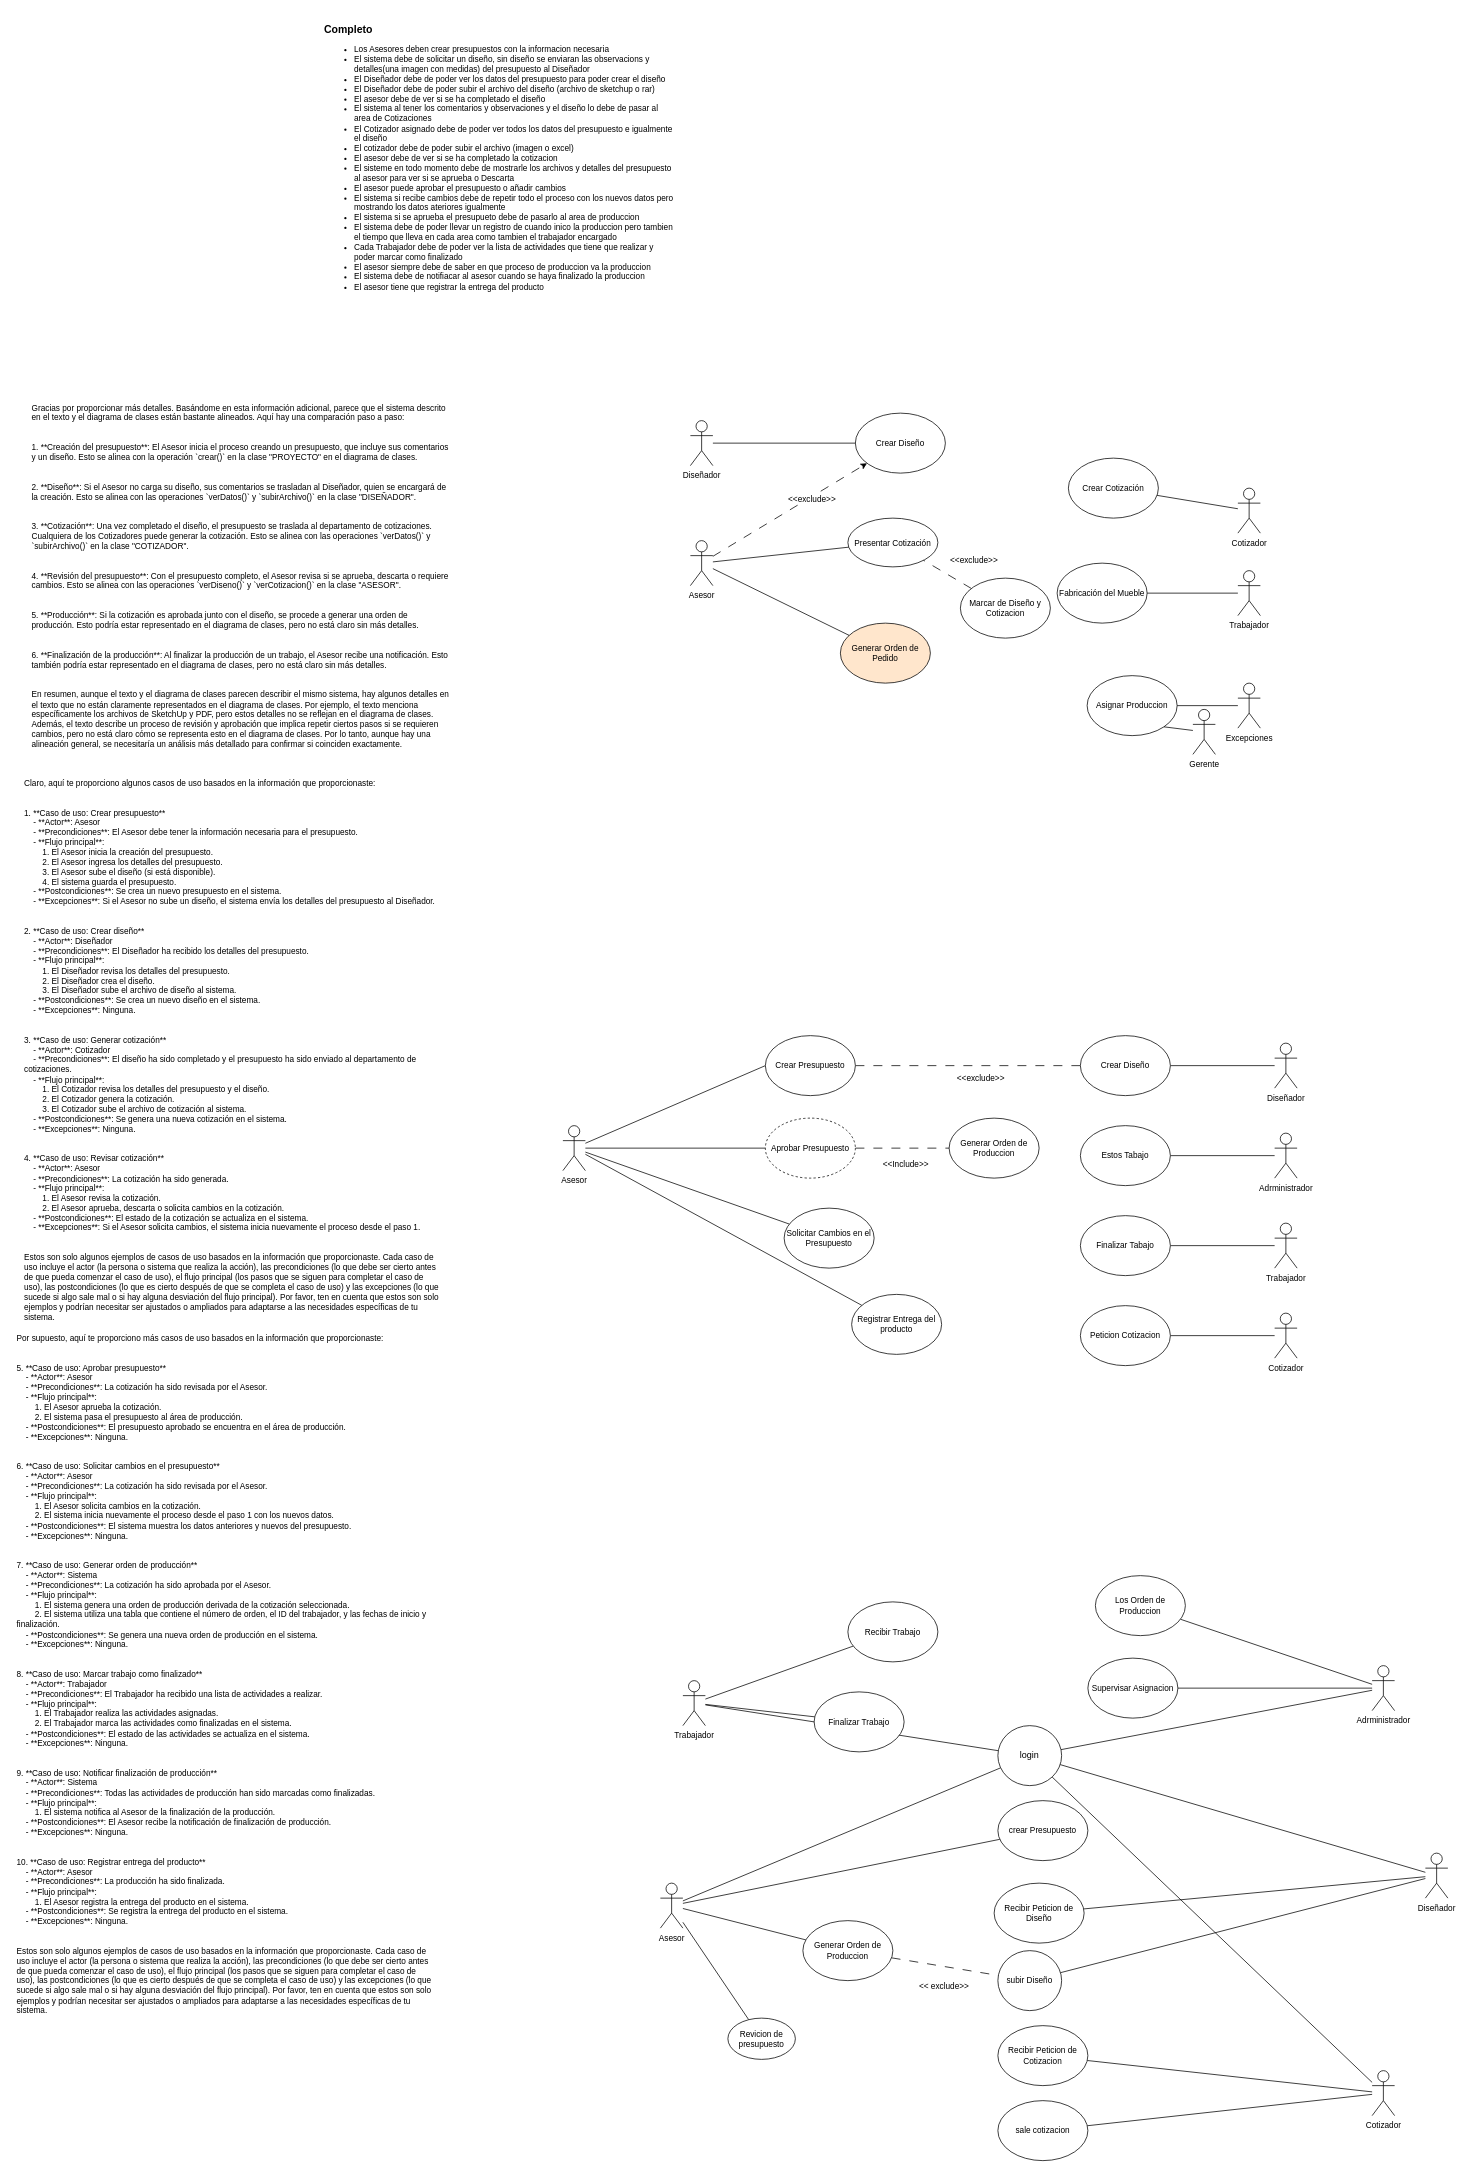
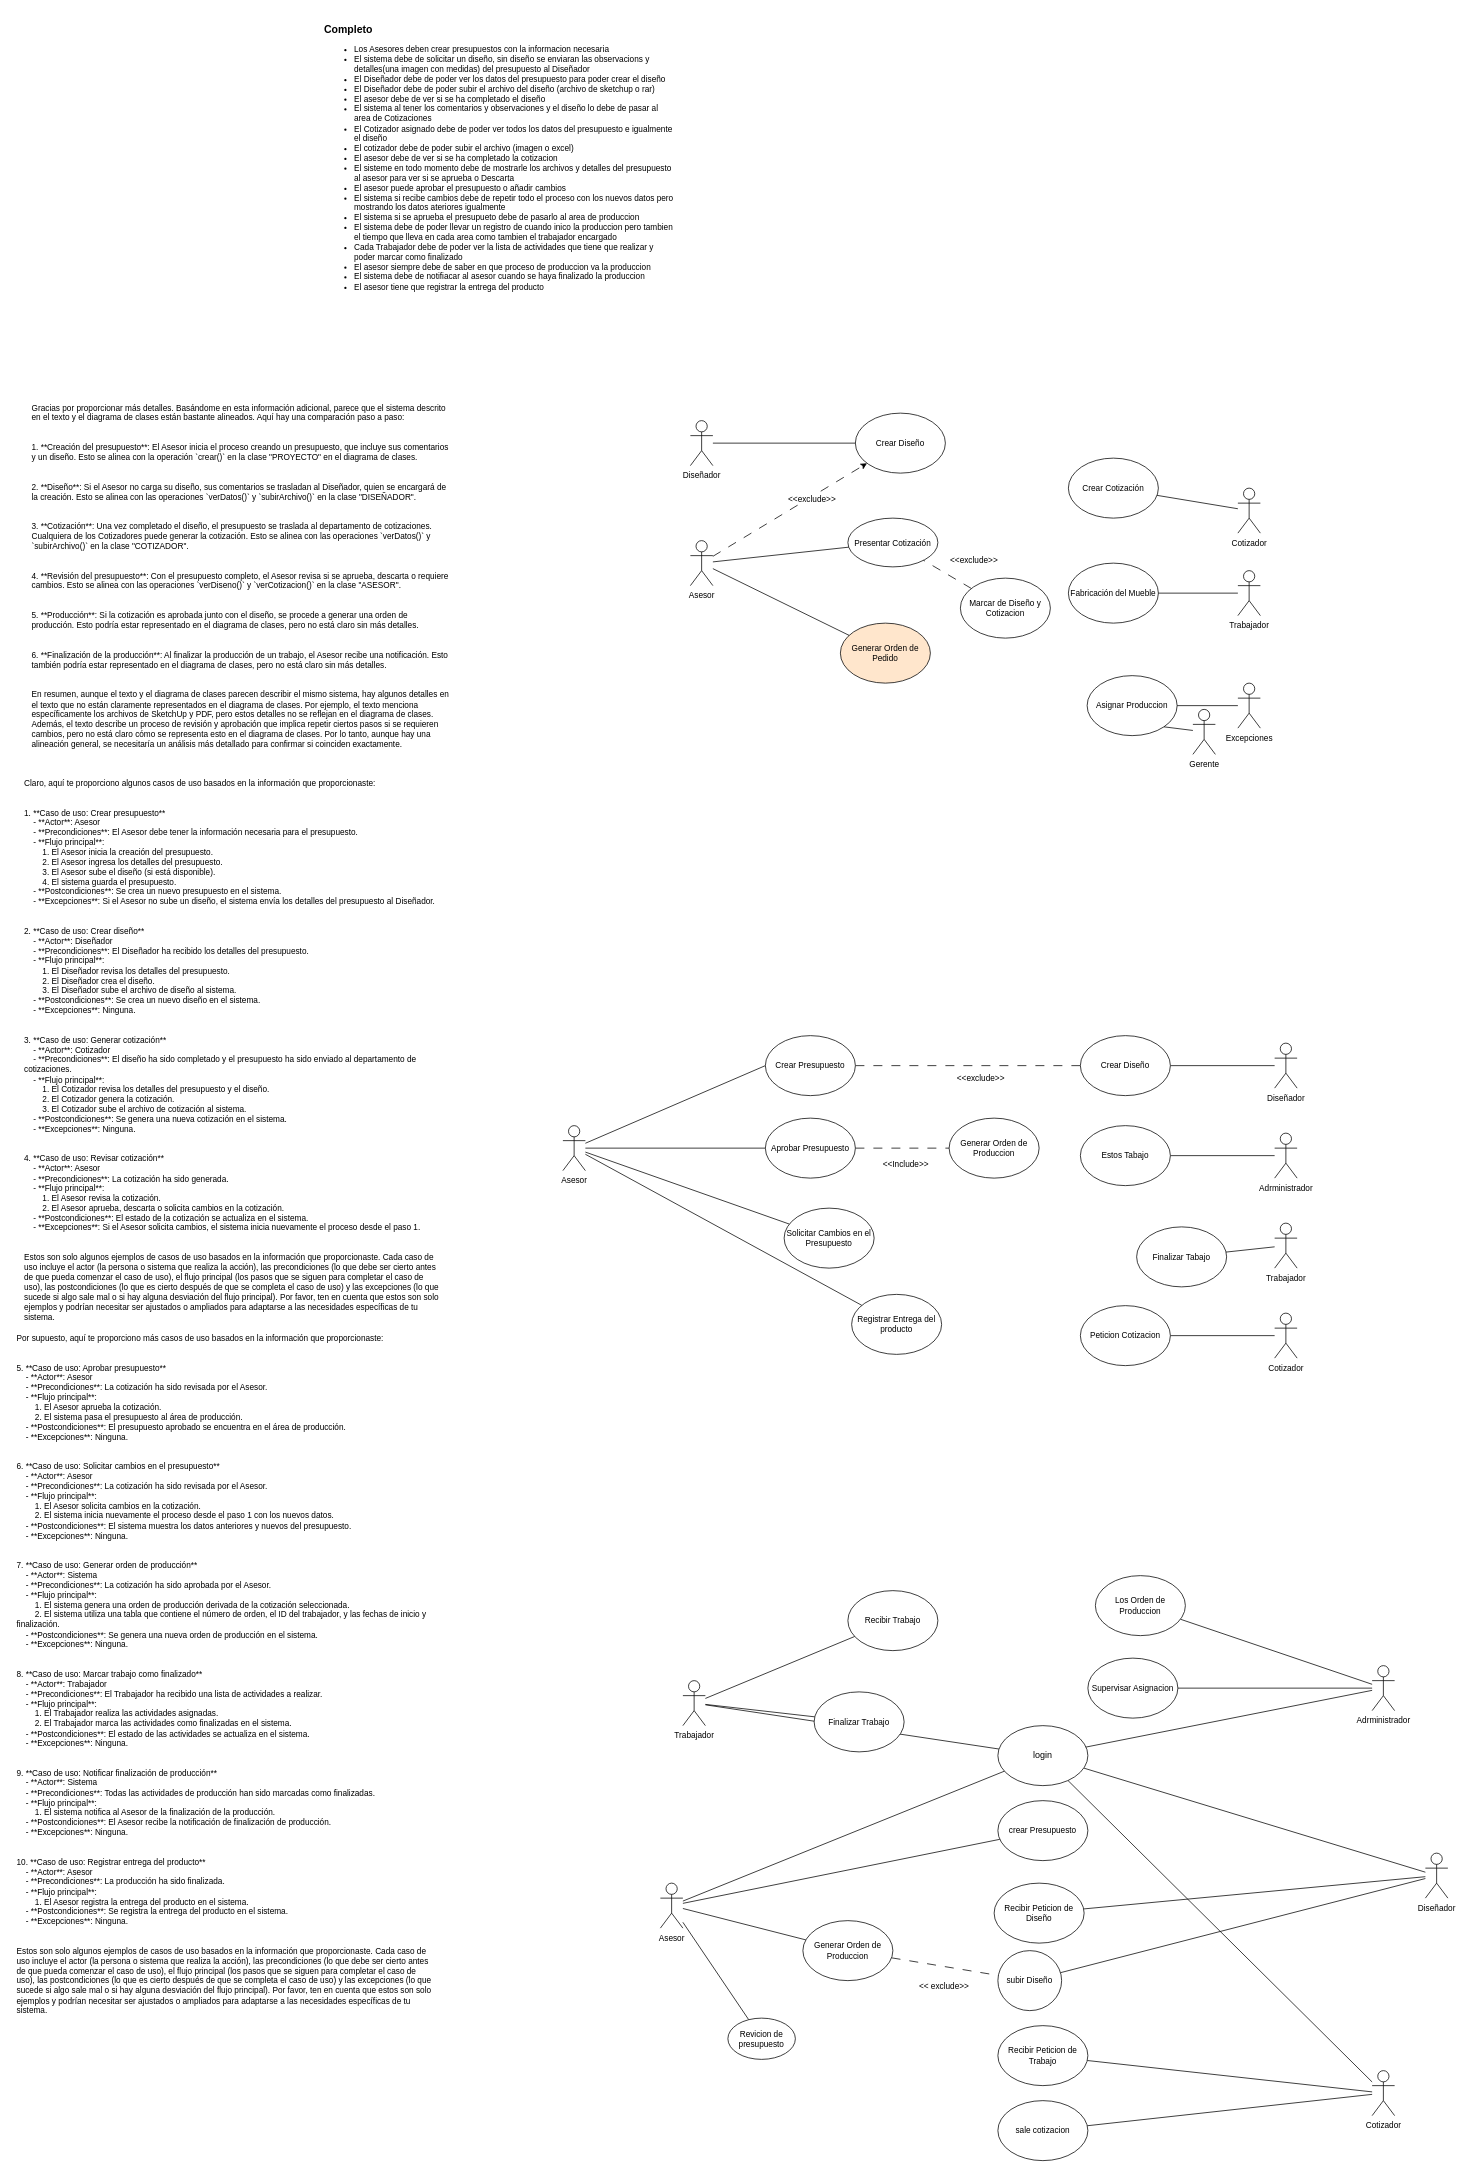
node "Fabricación del Mueble": moved (1102, 593) -> (1113, 593)
node "Aprobar Presupuesto": style dashed -> solid
node "Finalizar Tabajo": moved (1125, 1245) -> (1182, 1257)
node "Recibir Trabajo": moved (893, 1632) -> (893, 1620)
node "login": size 64x60 -> 90x60
node "Recibir Peticion de Cotizacion": label "Recibir Peticion de Cotizacion" -> "Recibir Peticion de Trabajo"
